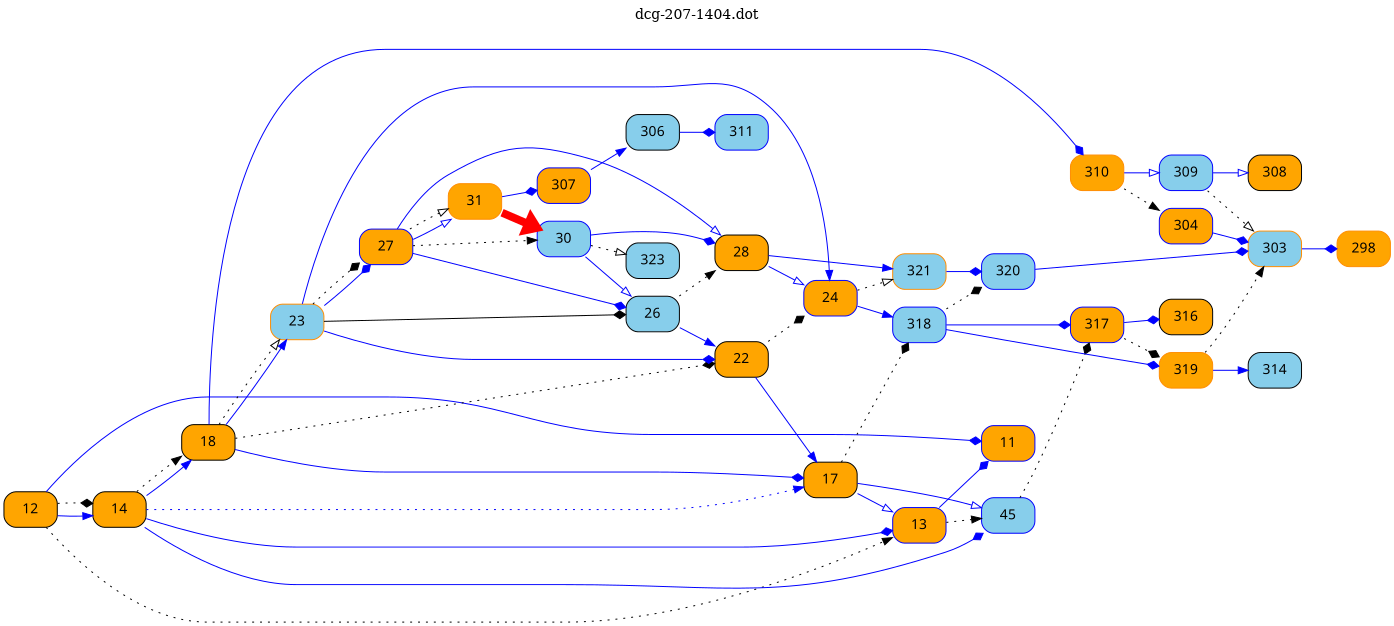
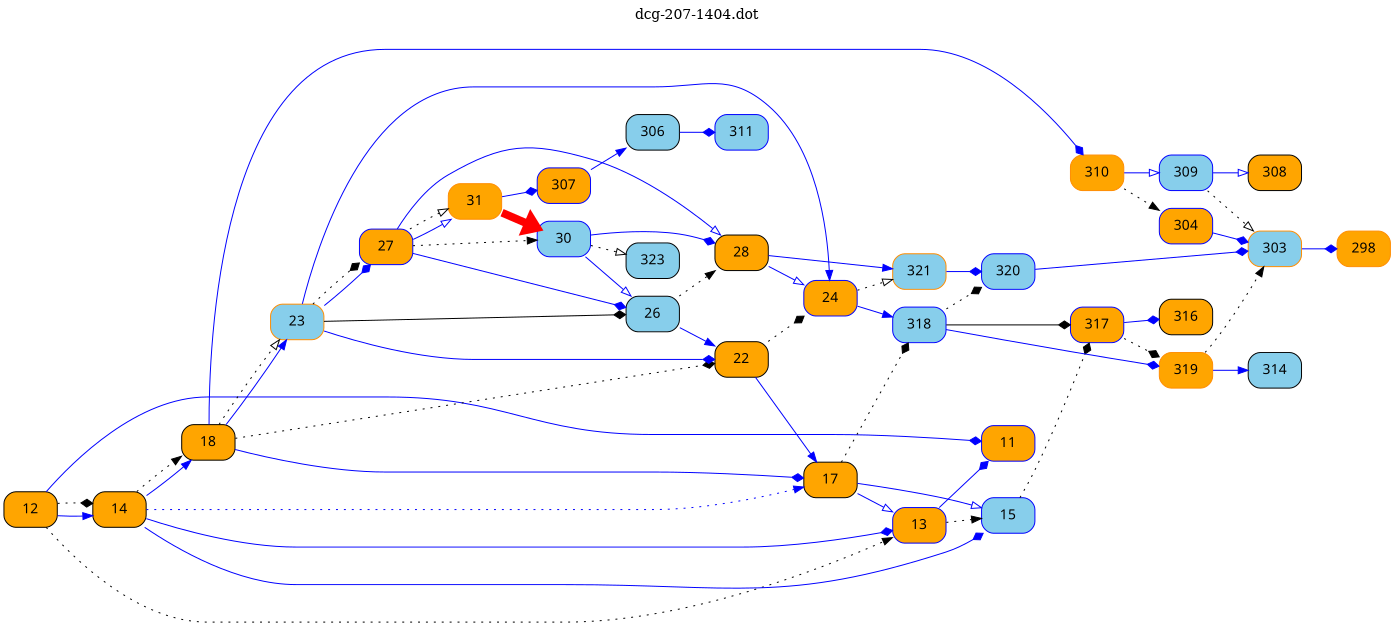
edge "318" -> "317": color blue -> black
node "45": label "45" -> "15"
